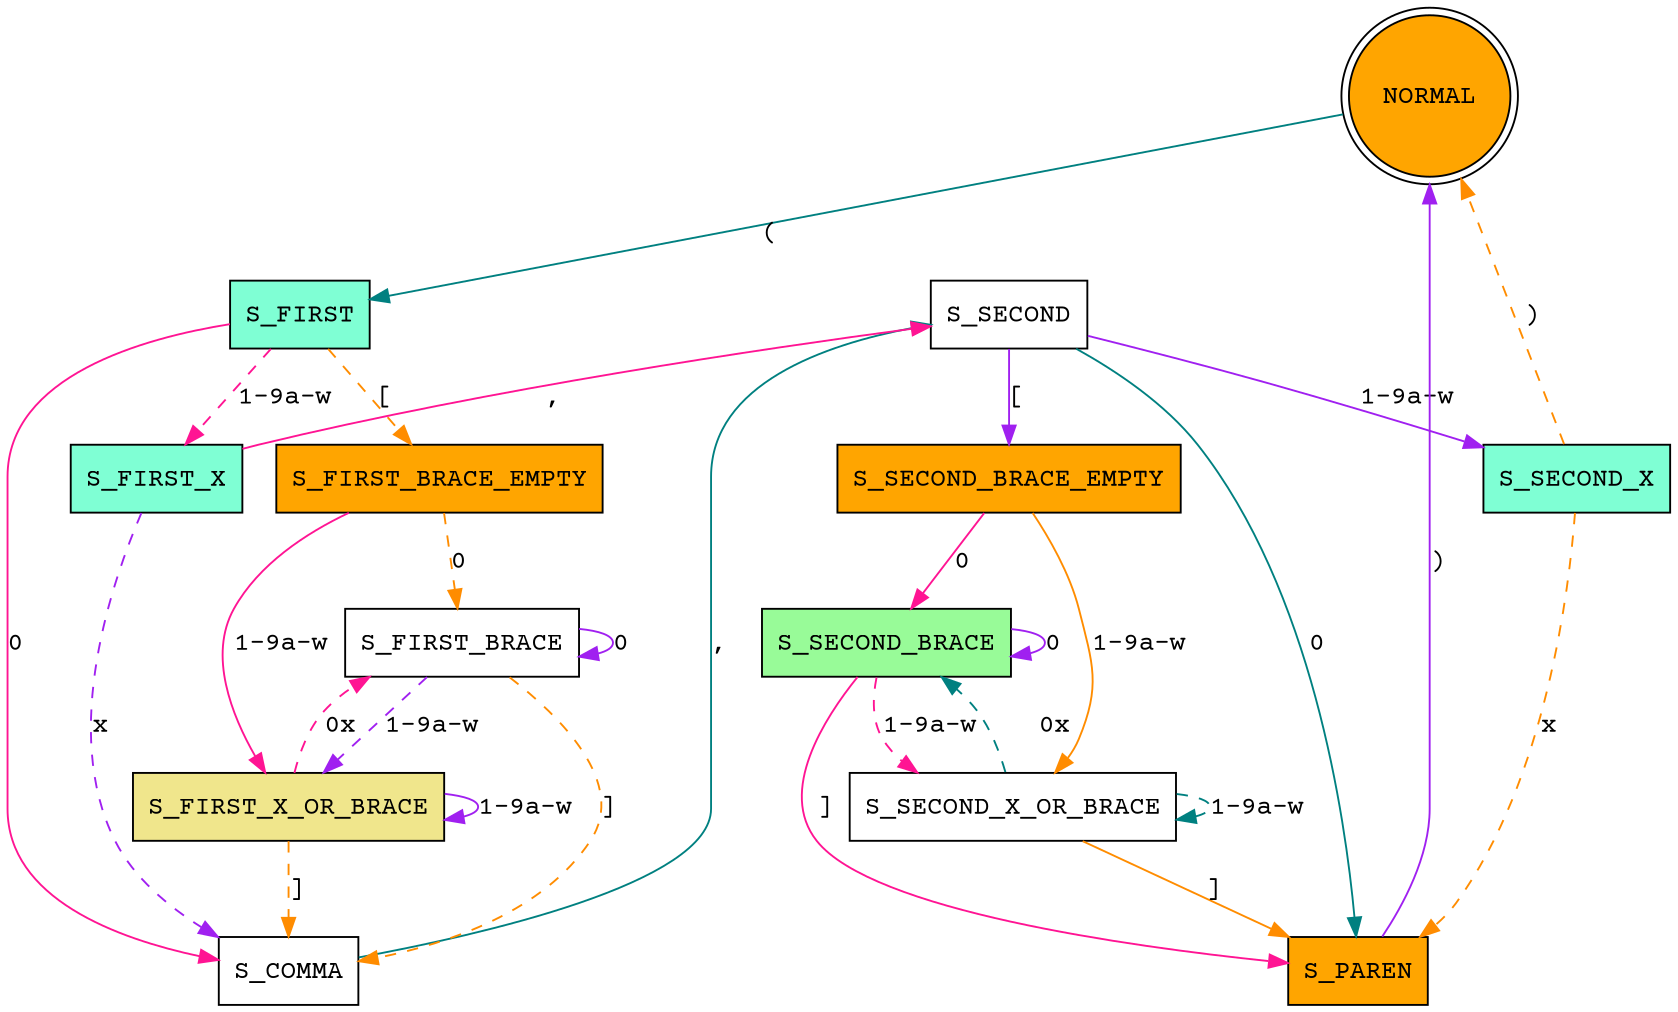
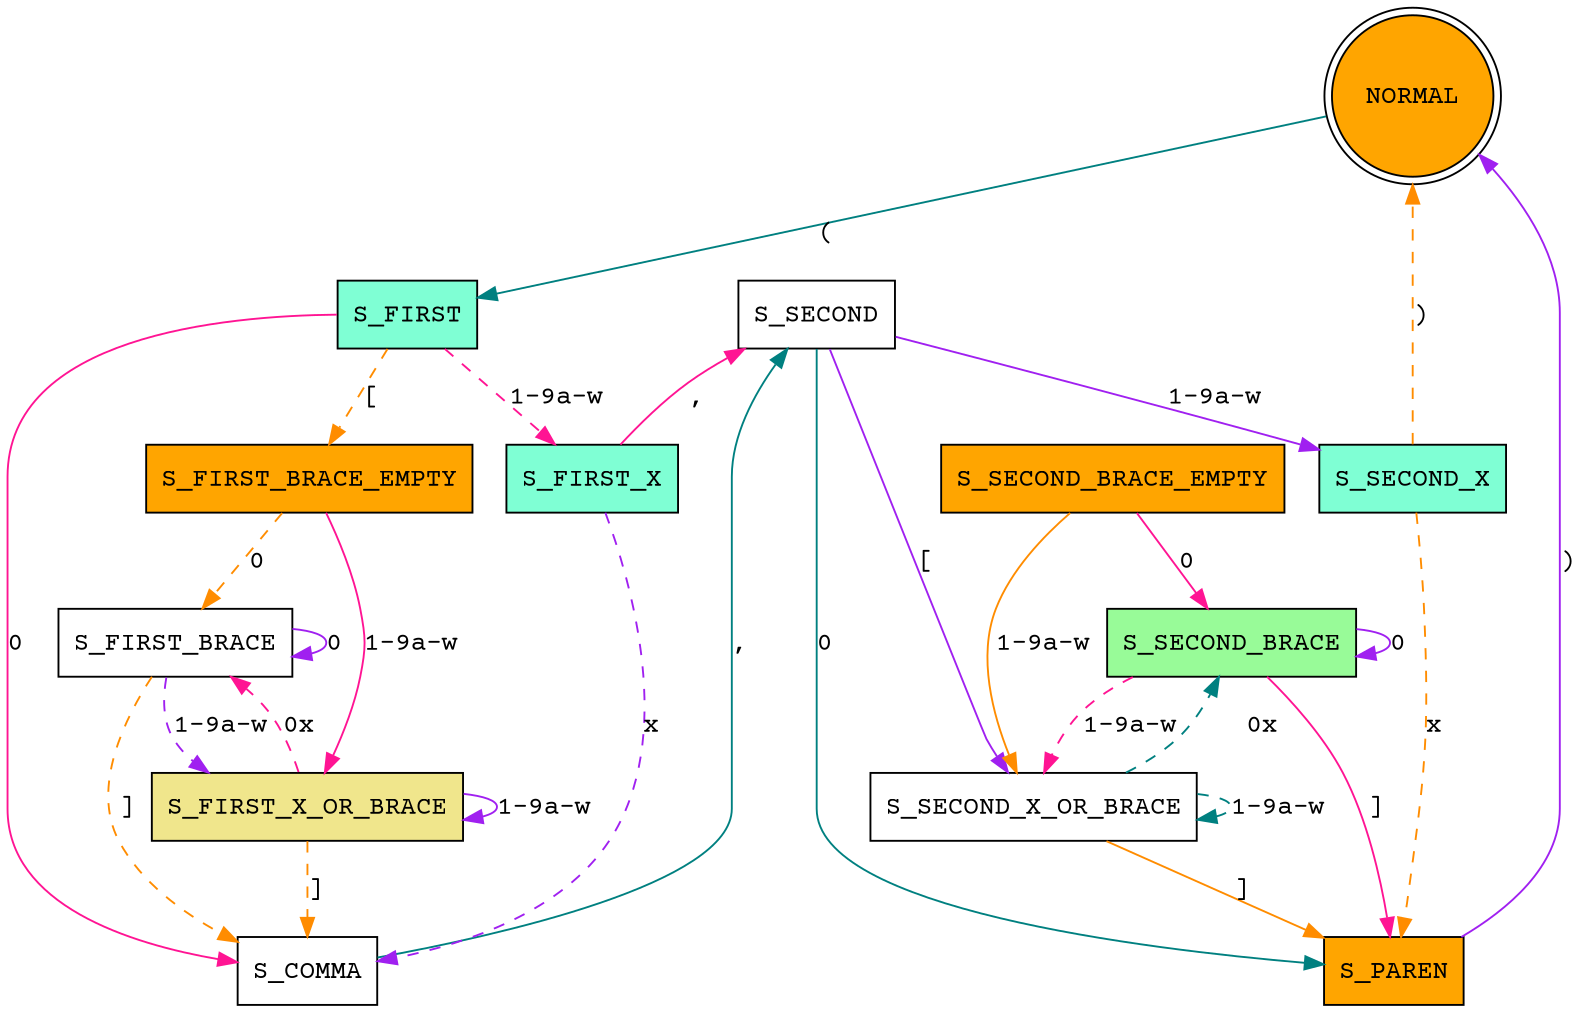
edge "S_SECOND" -> "S_SECOND_BRACE_EMPTY": now "S_SECOND" -> "S_SECOND_X_OR_BRACE"
